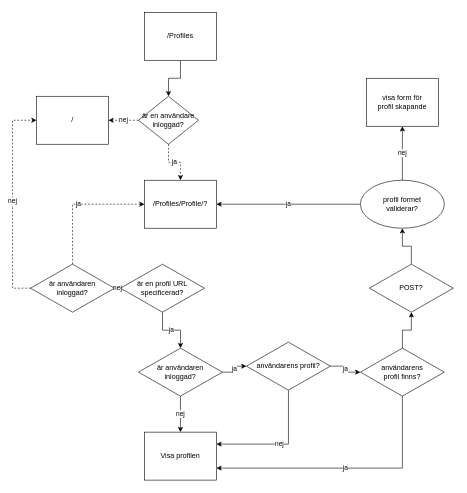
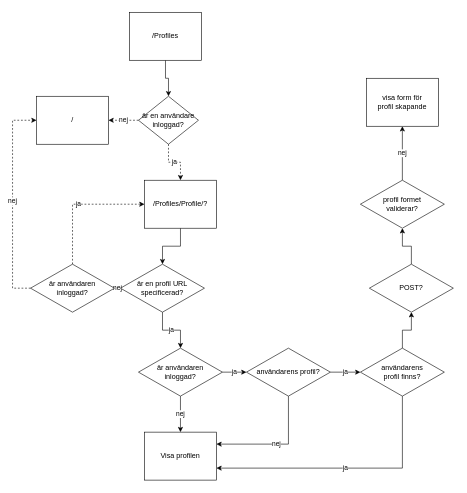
node "/Profiles": moved (180, 36) -> (165, 36)
edge "profil formet validerar?" -> "/Profiles/Profile/?": removed, label "ja"
node "profil formet validerar?": shape ellipse -> diamond
edge "/Profiles/Profile/?" -> "är en profil URL specificerad?": added
node "användarens profil?": moved (288, 366) -> (288, 372)
